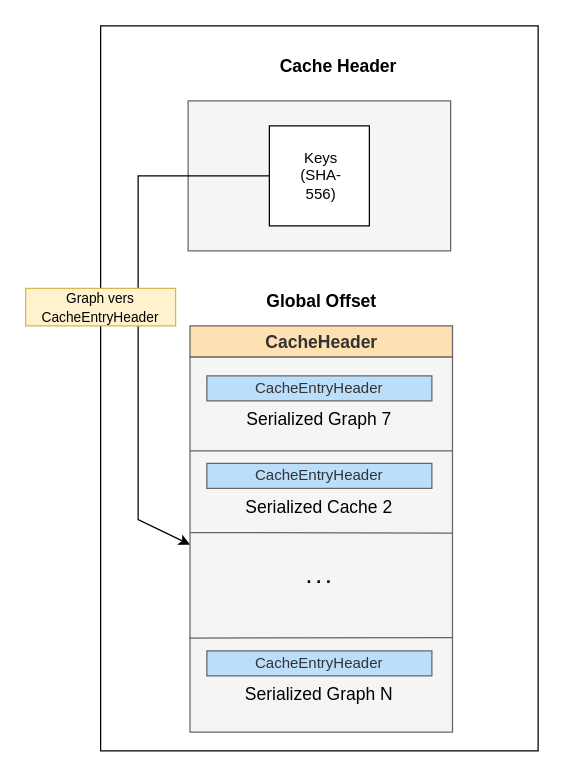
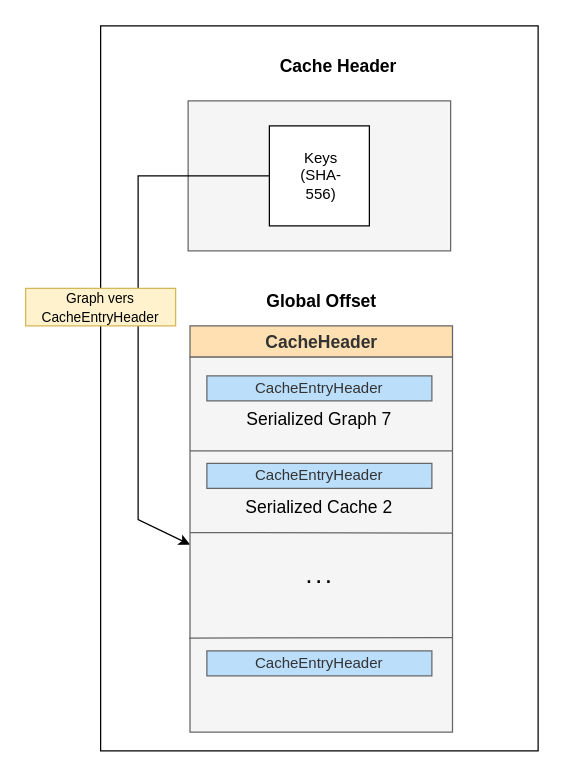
node "Serialized Graph N": removed
